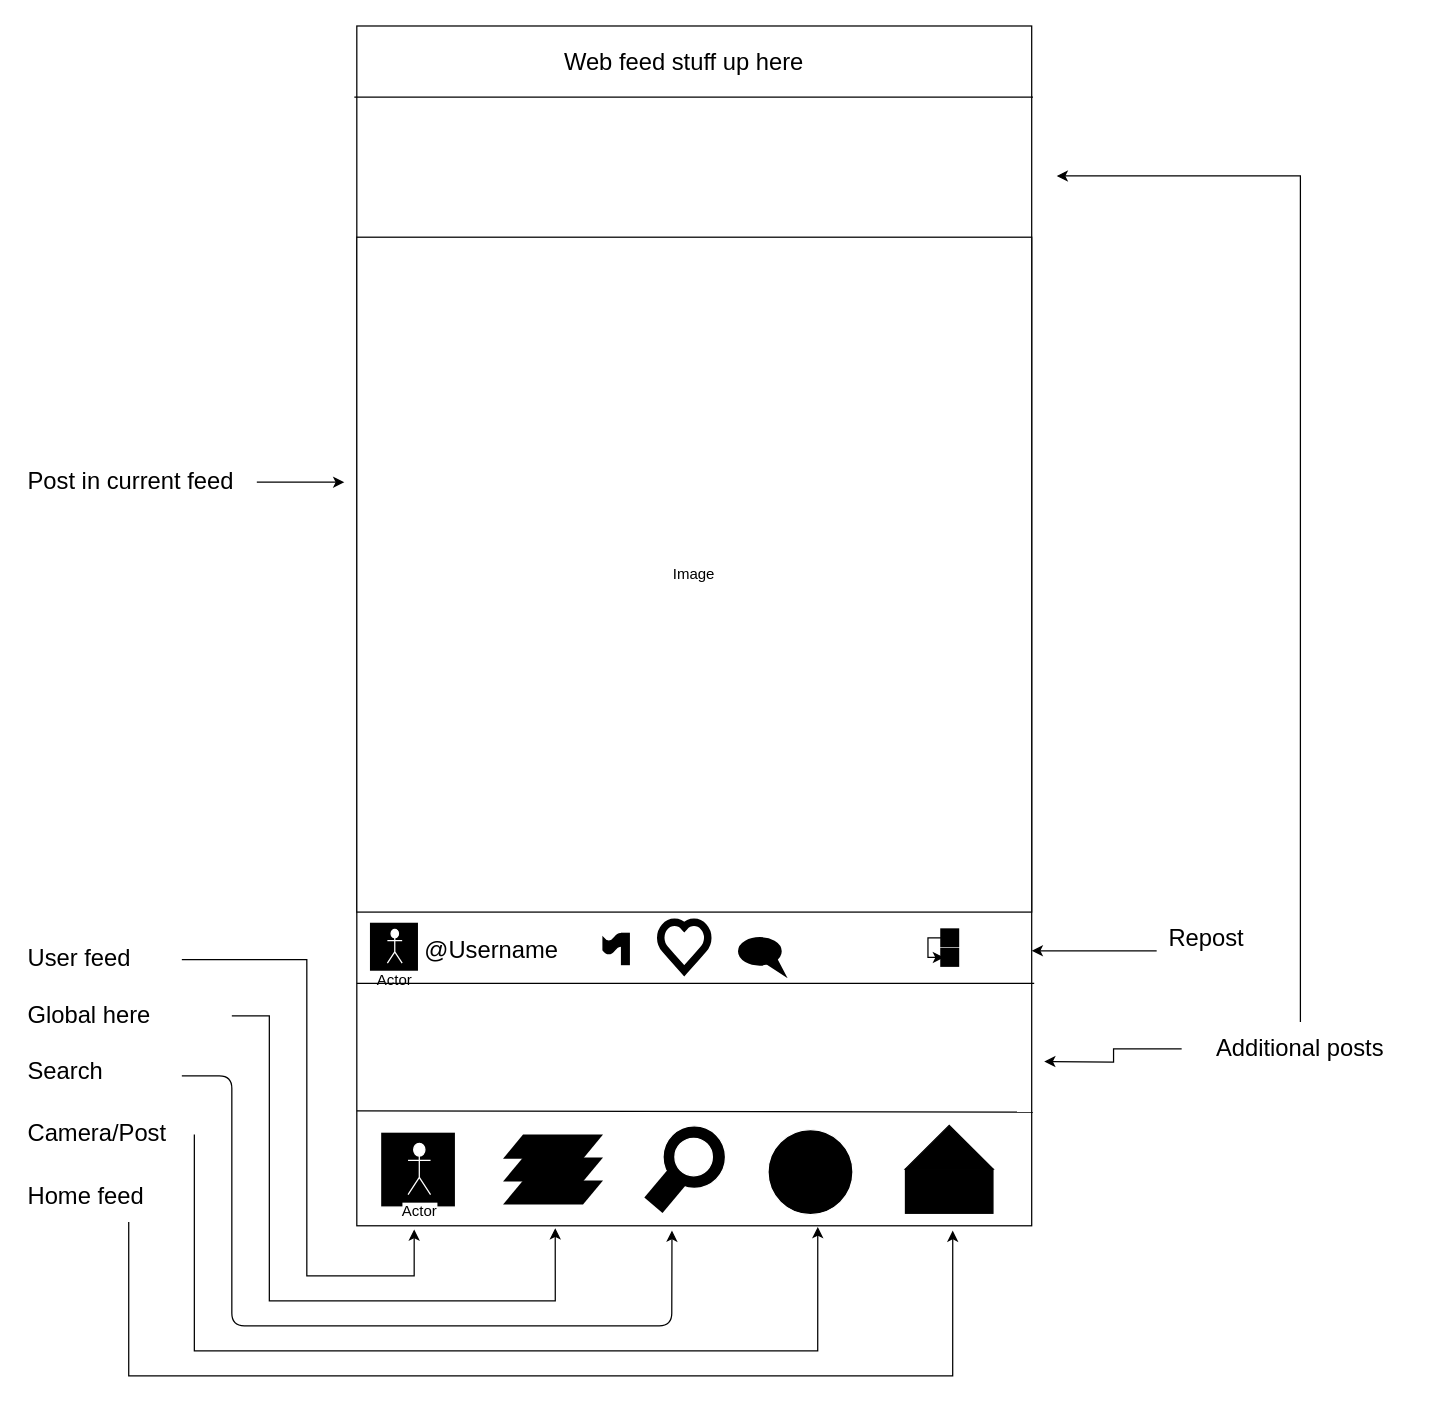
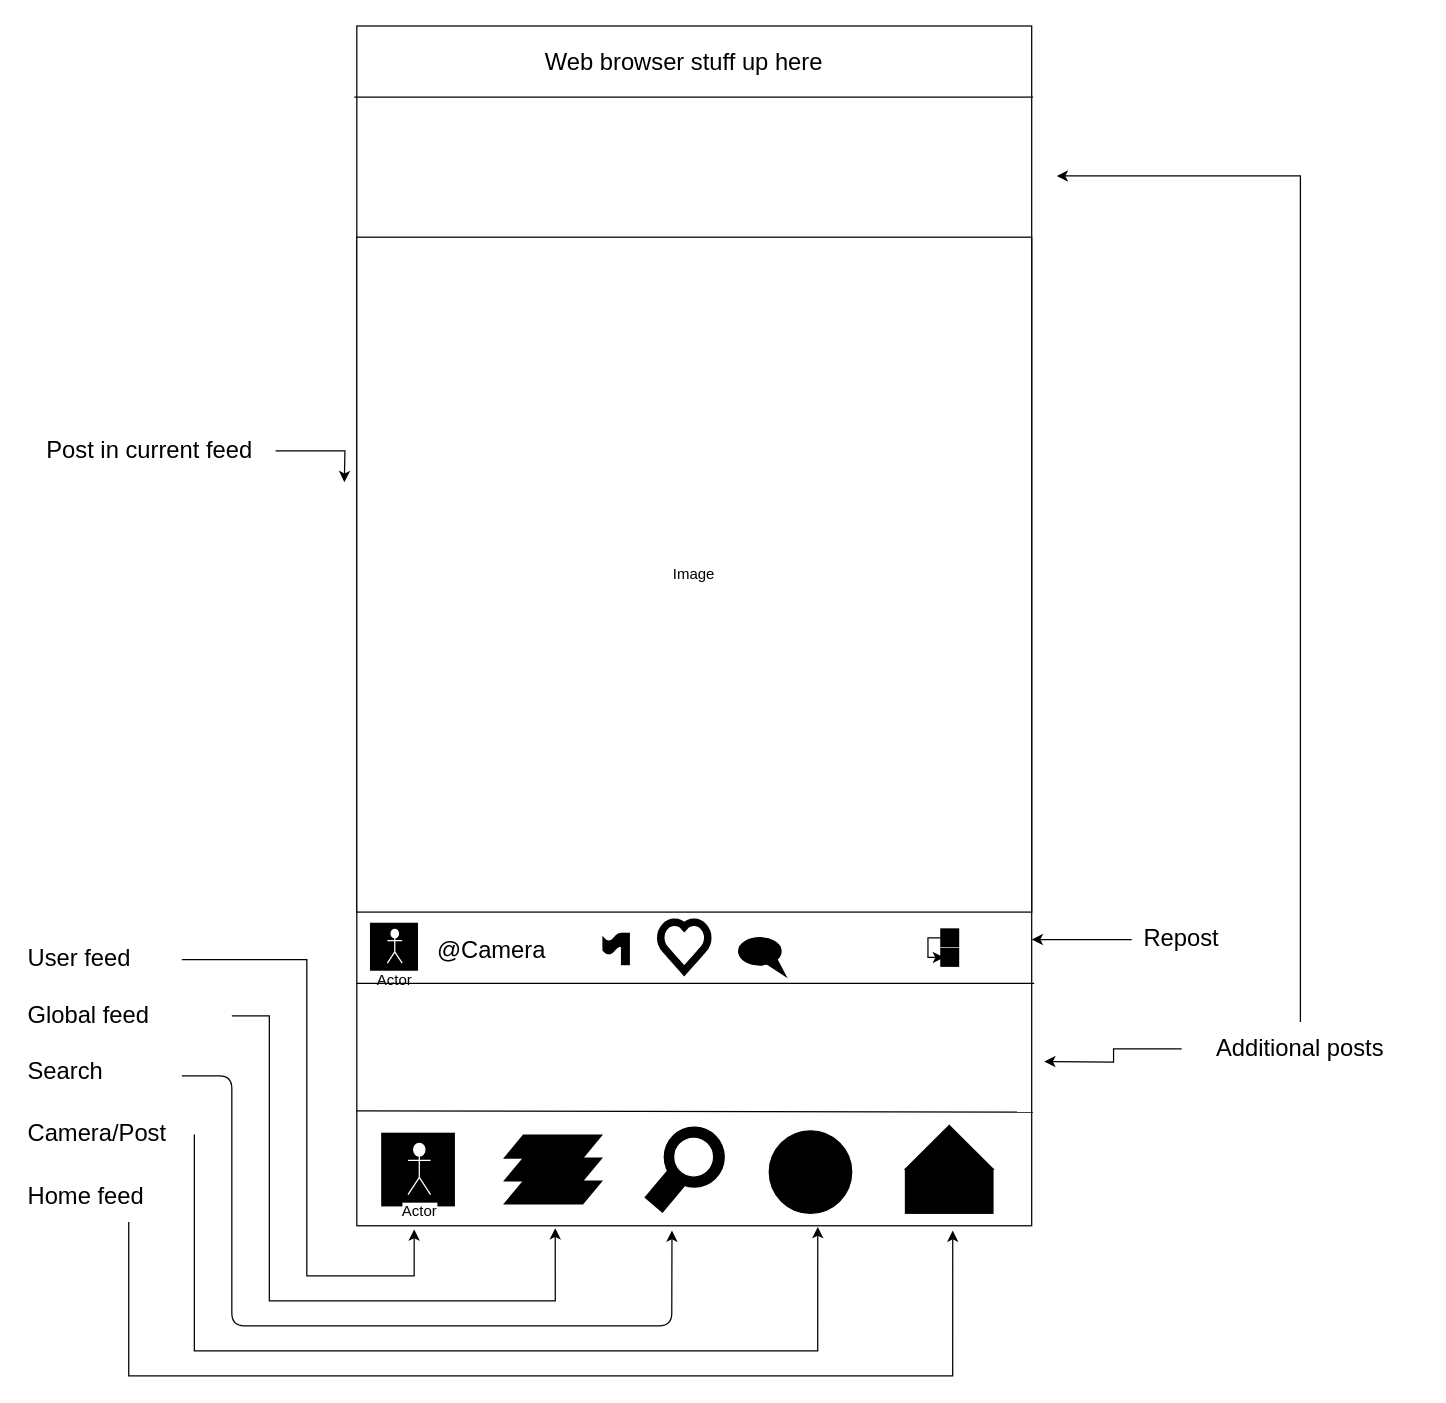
node "Web feed stuff up here": label "Web feed stuff up here" -> "Web browser stuff up here"
node "Post in current feed": moved (141, 482) -> (160, 451)
node "Repost": moved (1207, 939) -> (1182, 939)
node "@Username": label "@Username" -> "@Camera"
node "Global here": label "Global here" -> "Global feed"
